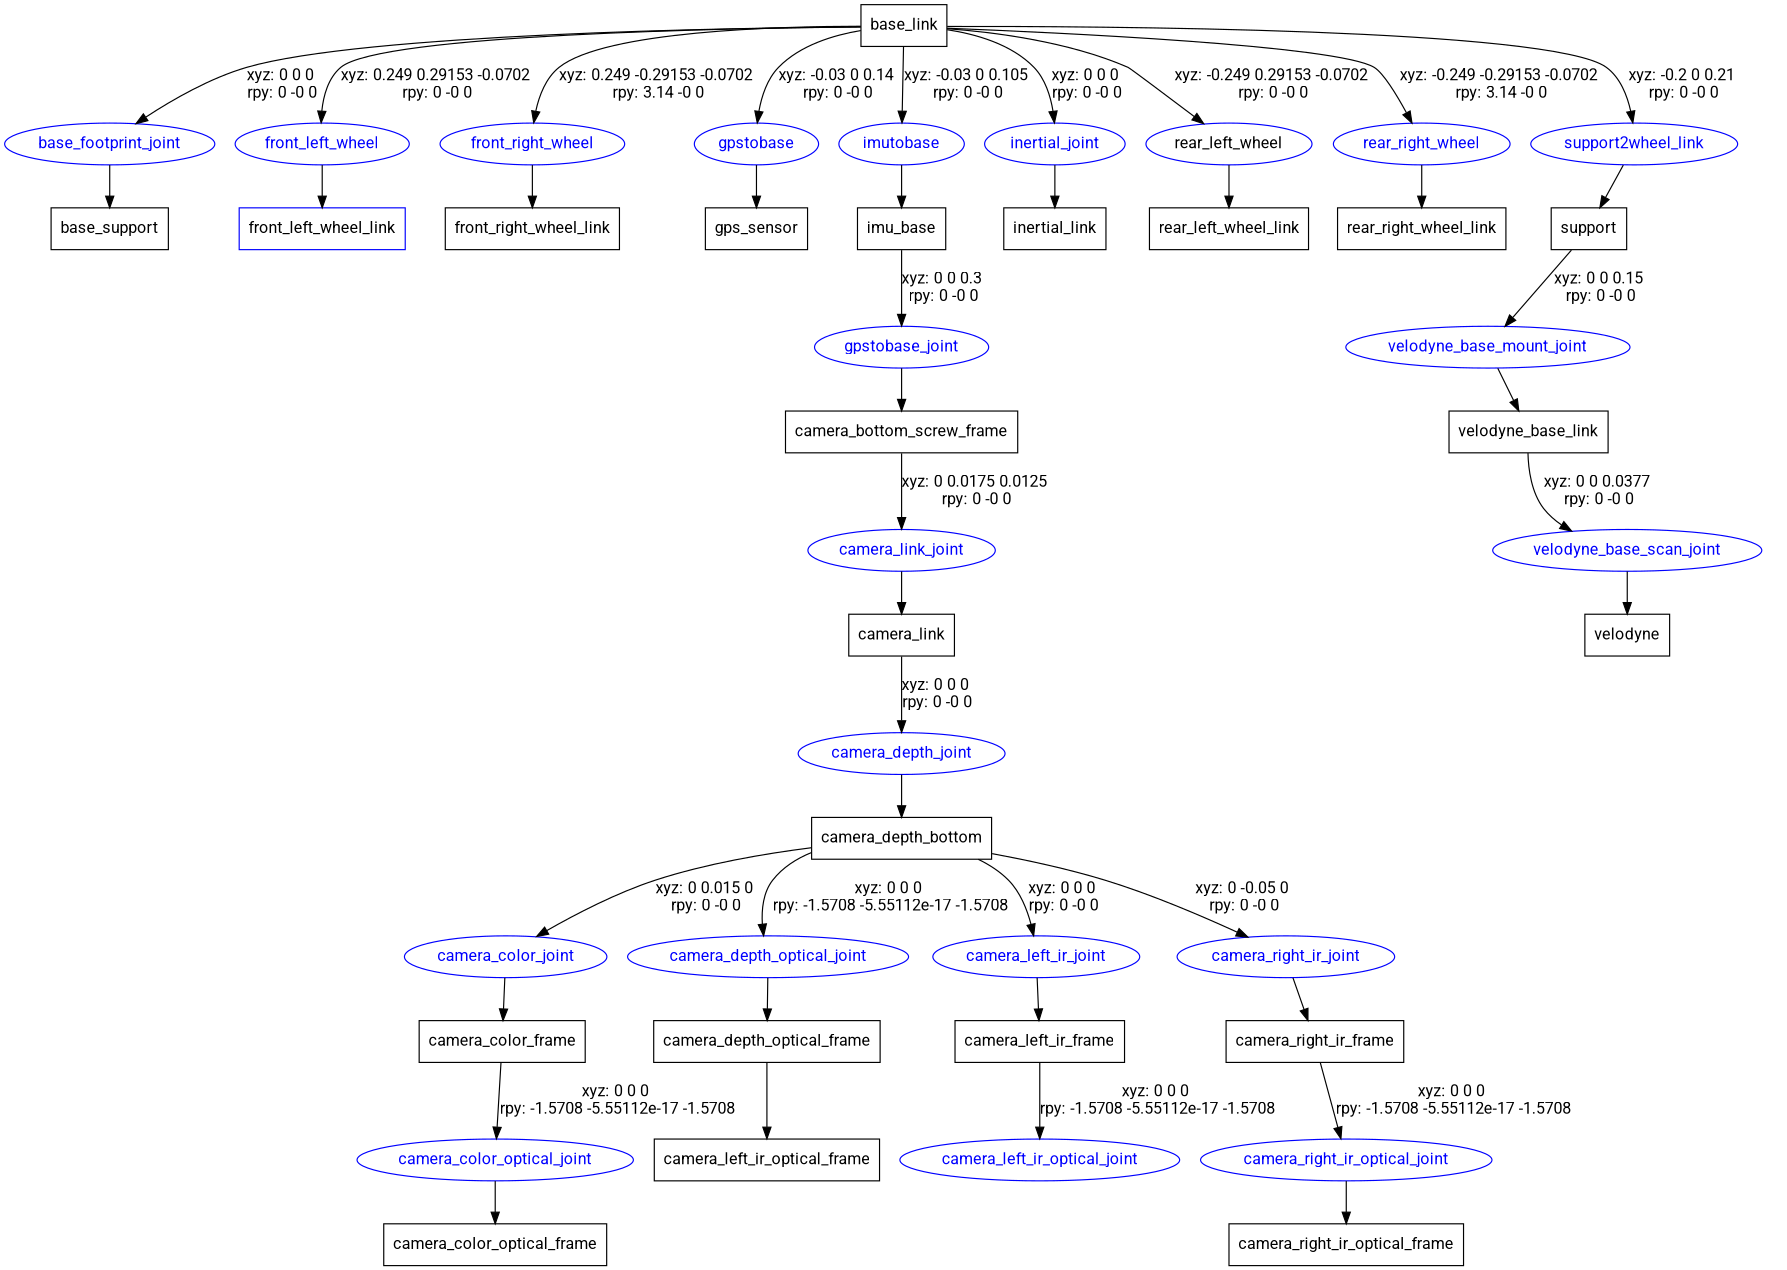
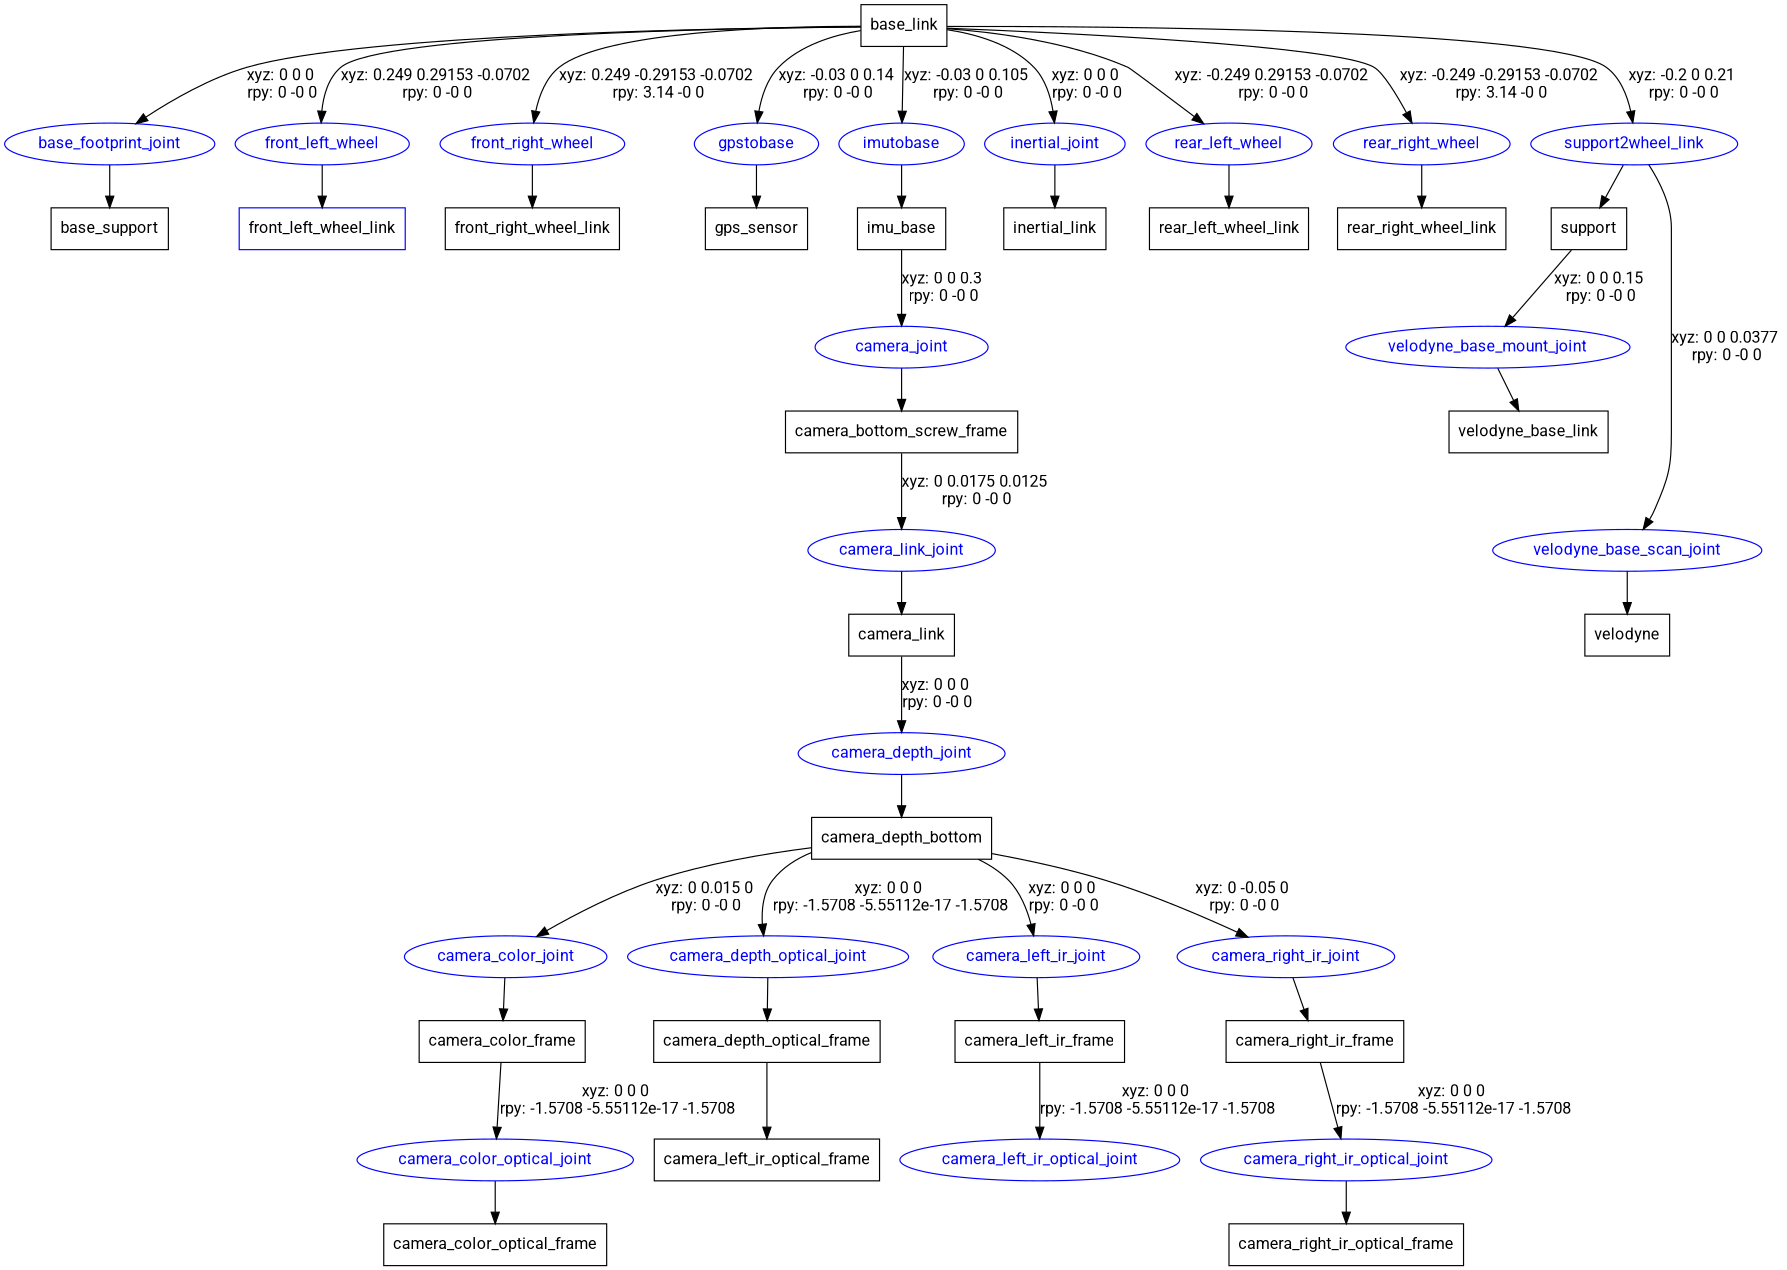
node "rear_left_wheel": fontcolor black -> blue
node "gpstobase_joint": label "gpstobase_joint" -> "camera_joint"
edge "velodyne_base_link" -> "velodyne_base_scan_joint": now "support2wheel_link" -> "velodyne_base_scan_joint"
